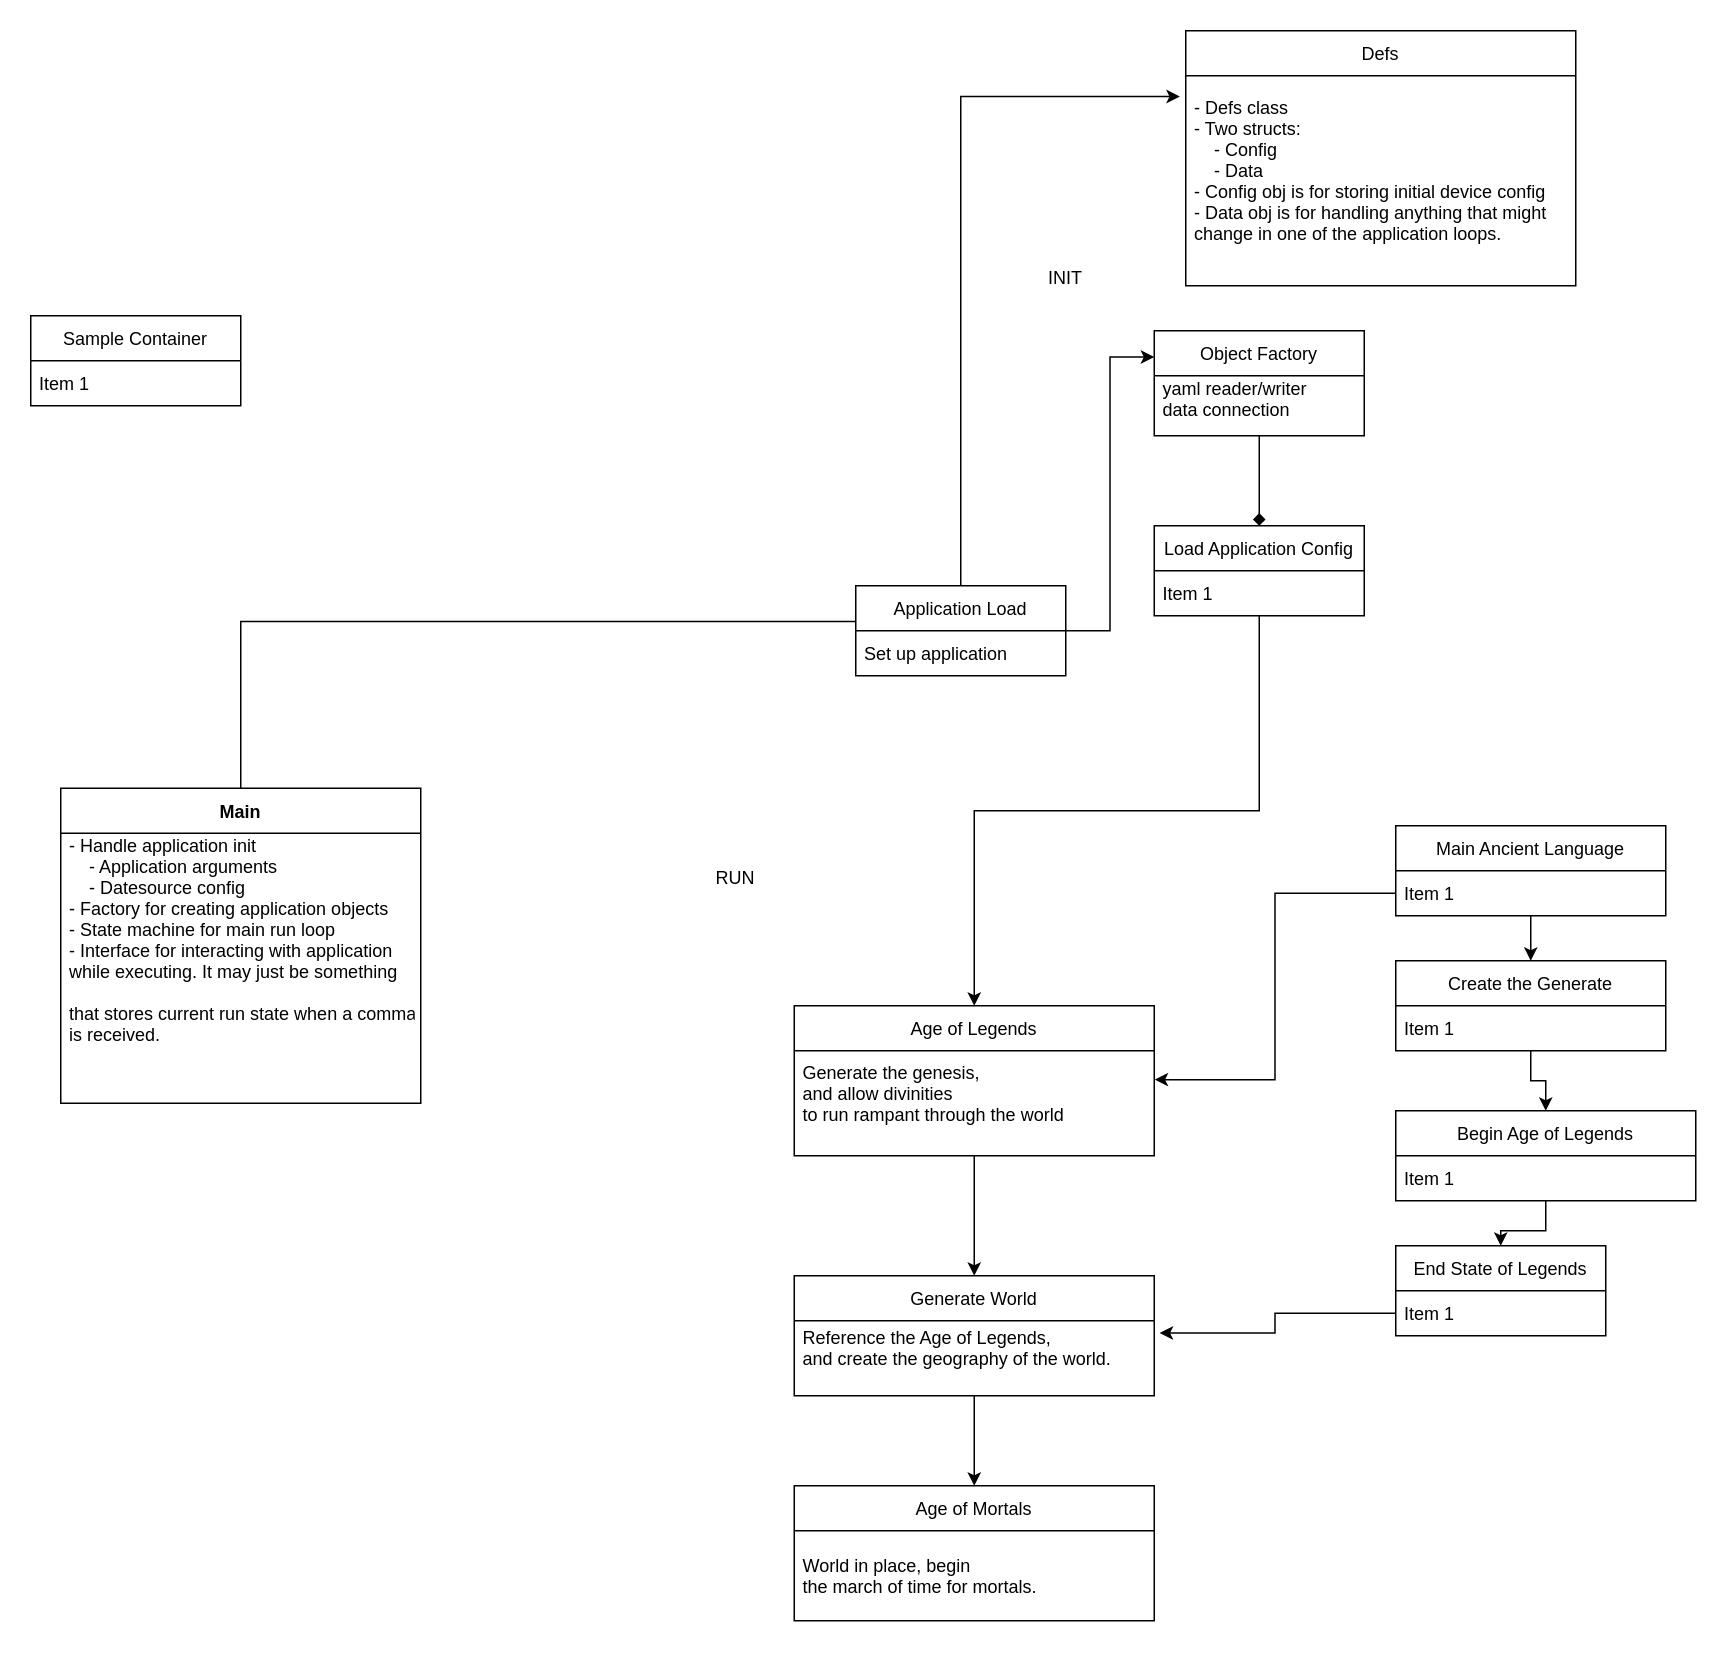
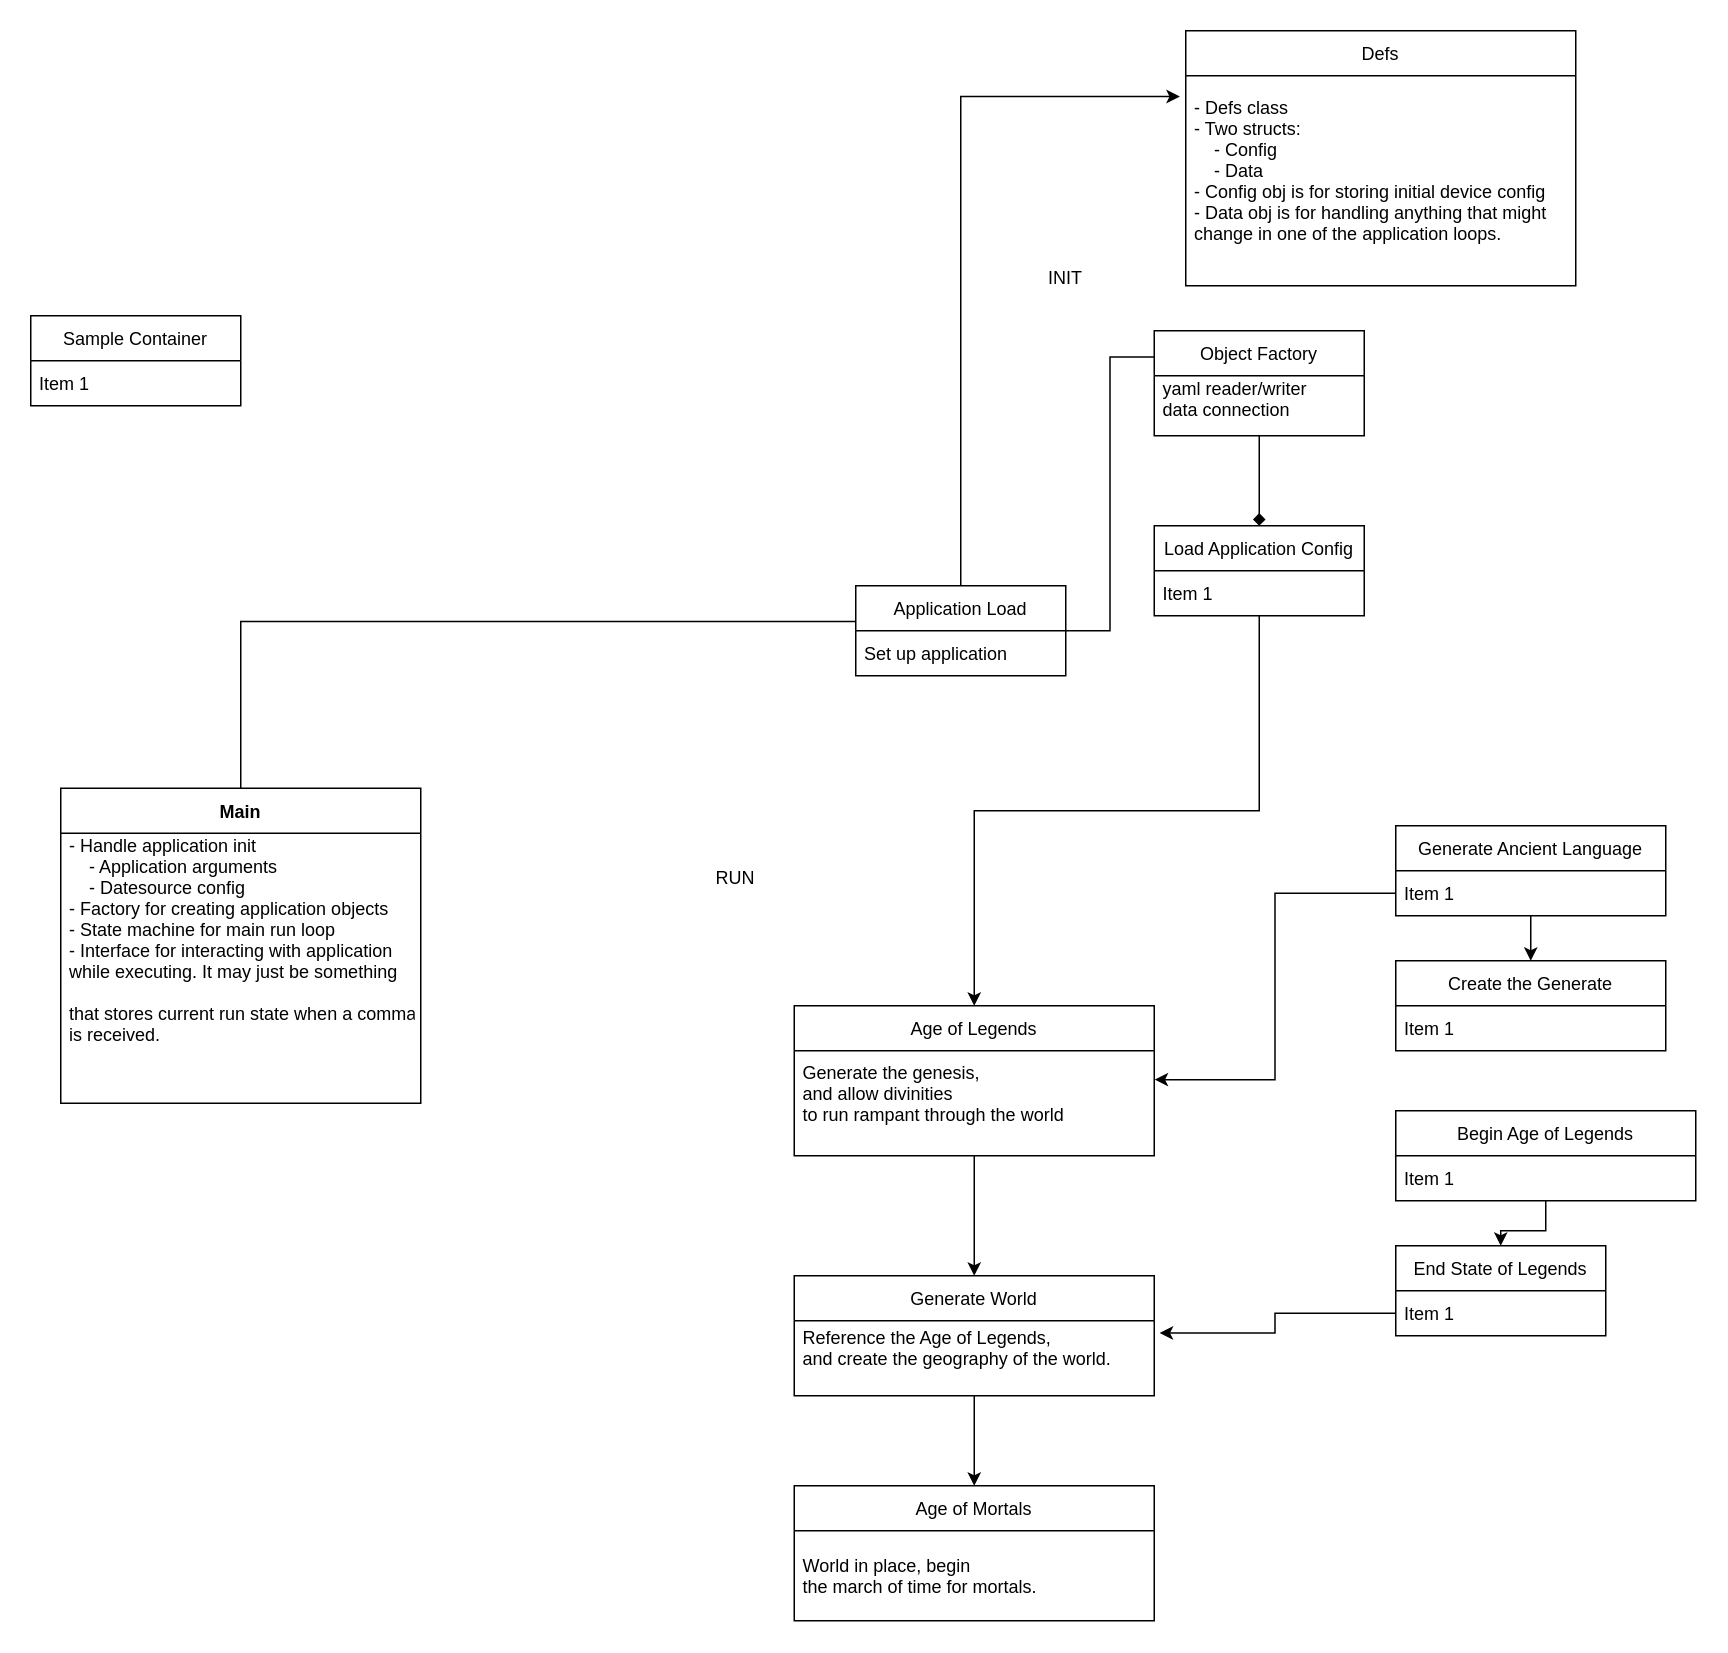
edge "Application Load" -> "Object Factory": arrowhead classic -> none
node "Main Ancient Language": label "Main Ancient Language" -> "Generate Ancient Language"
edge "Create the Generate" -> "Begin Age of Legends": removed
